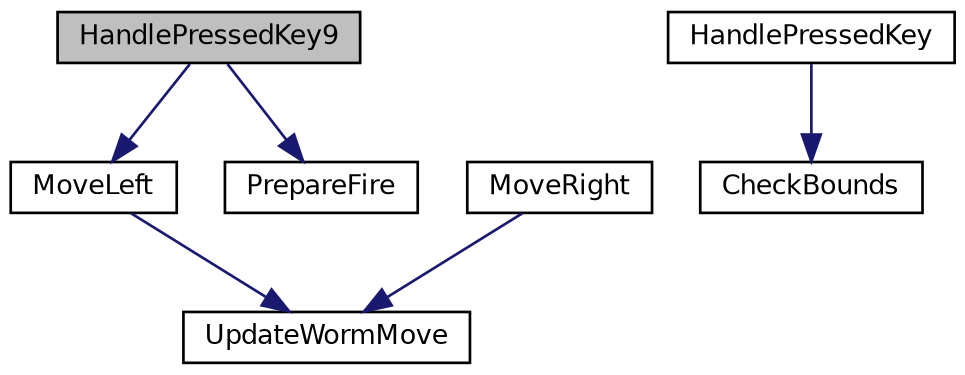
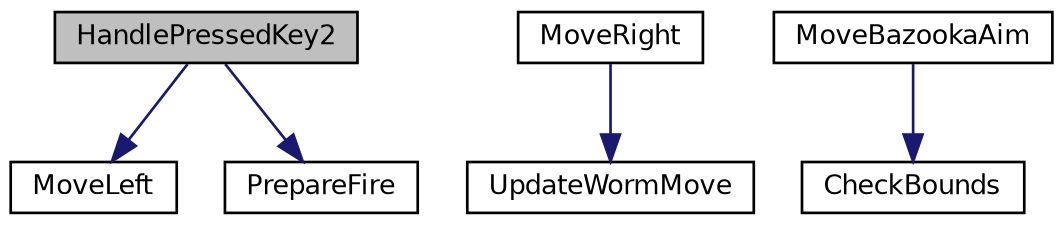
node "HandlePressedKey9": label "HandlePressedKey9" -> "HandlePressedKey2"
node "HandlePressedKey": label "HandlePressedKey" -> "MoveBazookaAim"
edge "MoveLeft" -> "UpdateWormMove": removed
